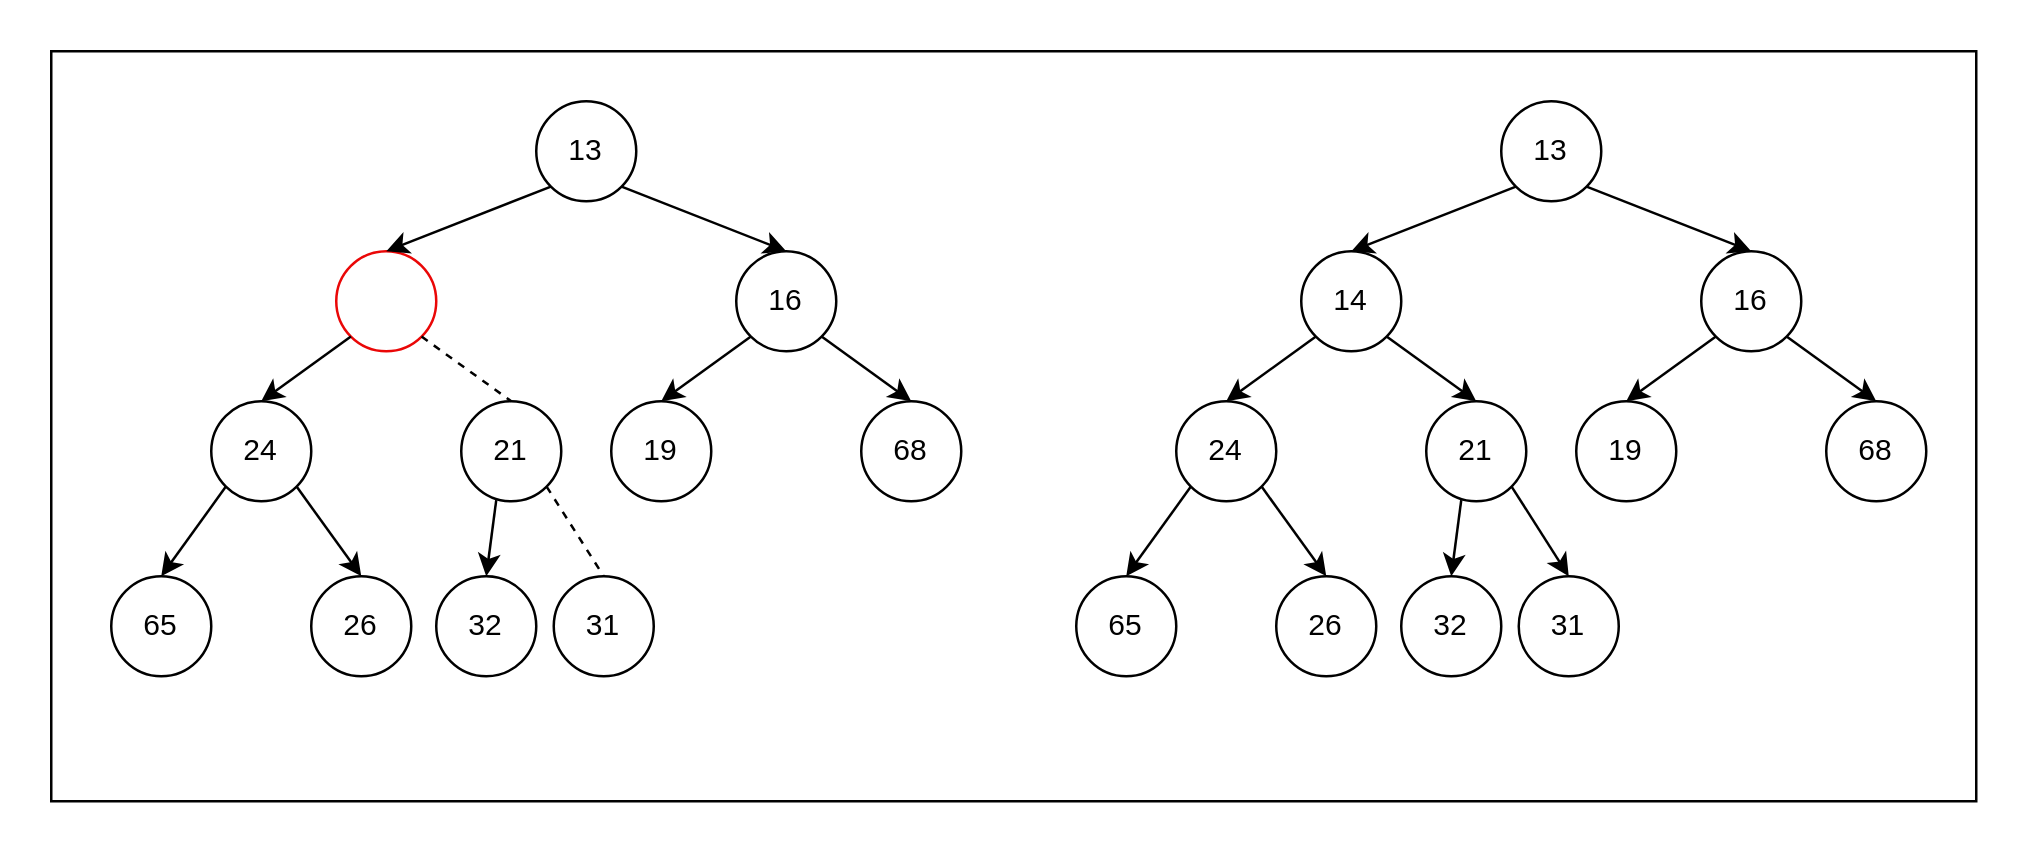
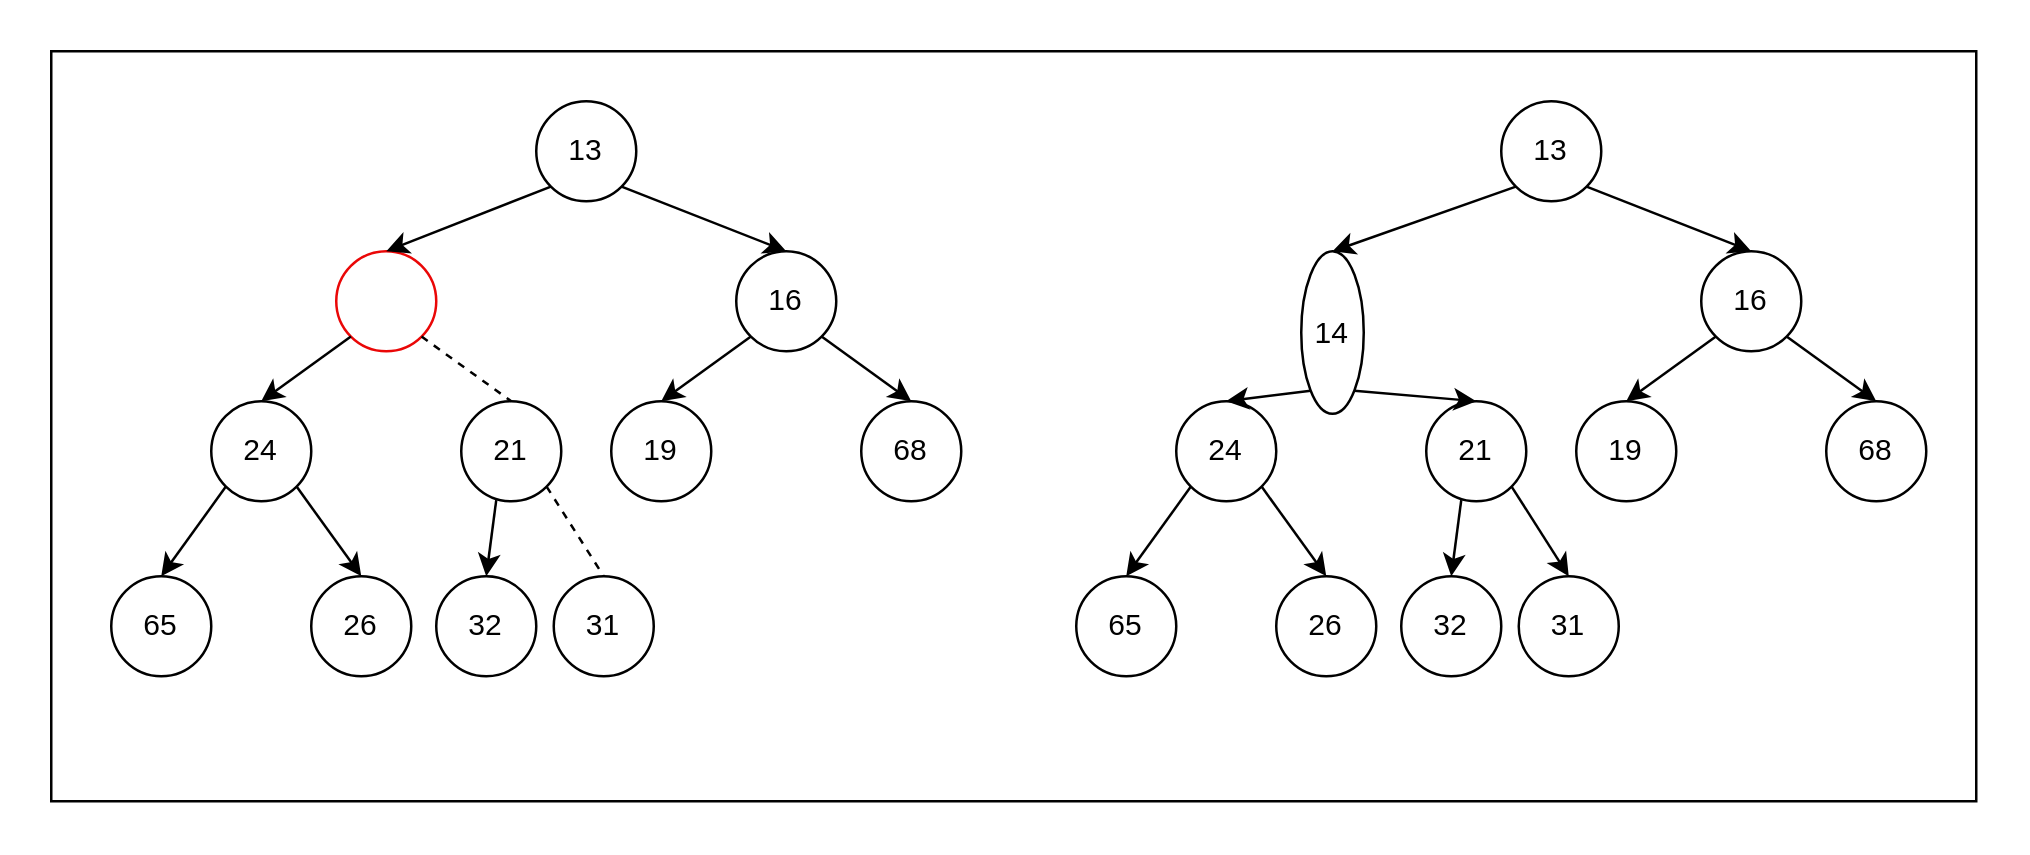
node "14": size 100x100 -> 63x163
